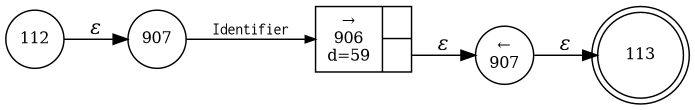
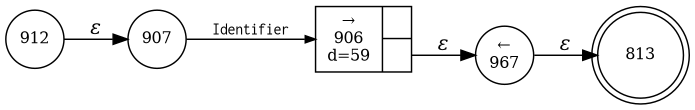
node "112": label "112" -> "912"
node "← 907": label "← 907" -> "← 967"
node "113": label "113" -> "813"
